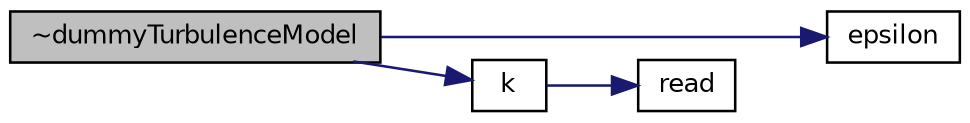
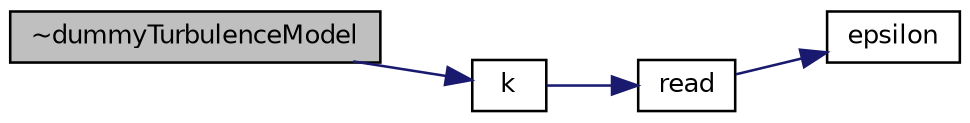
edge "~dummyTurbulenceModel" -> "epsilon": now "read" -> "epsilon"
